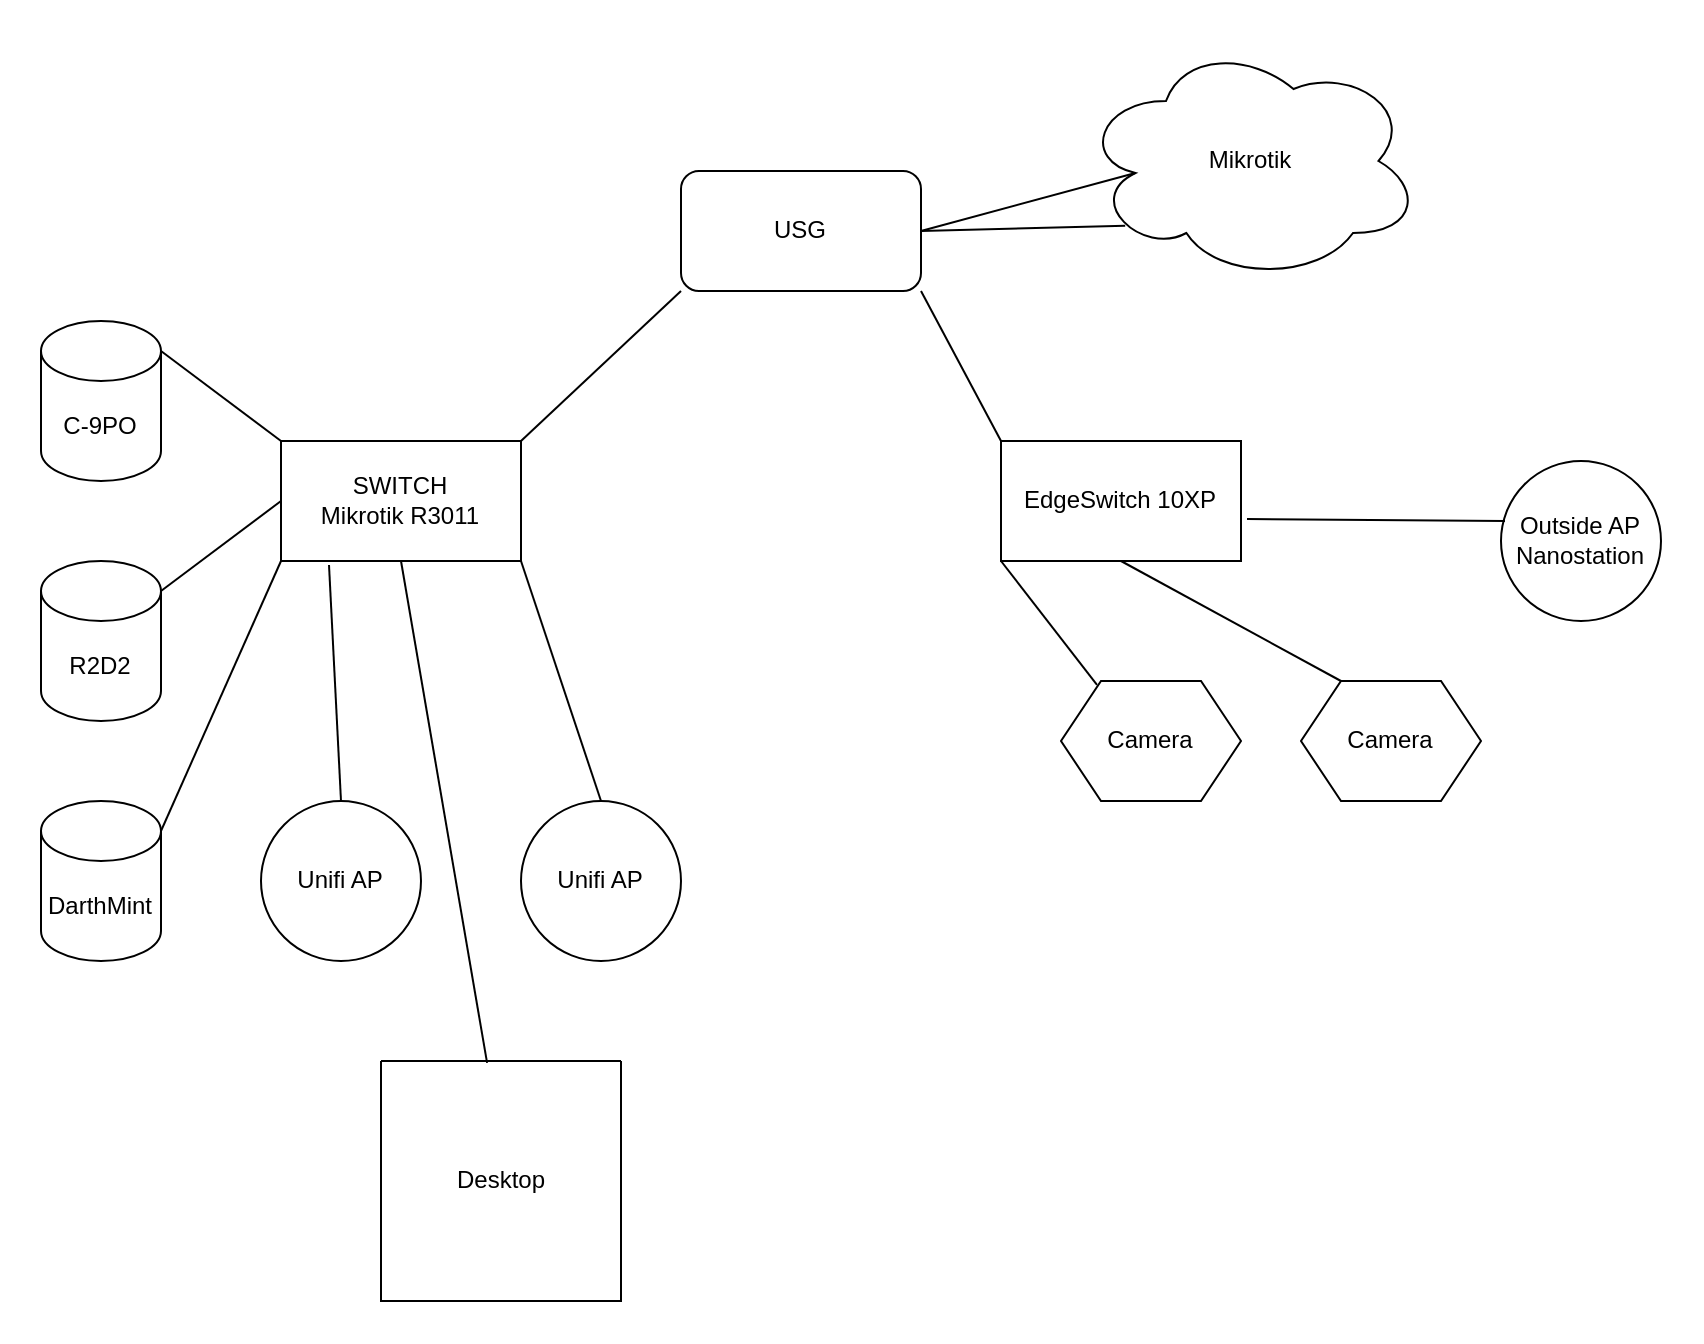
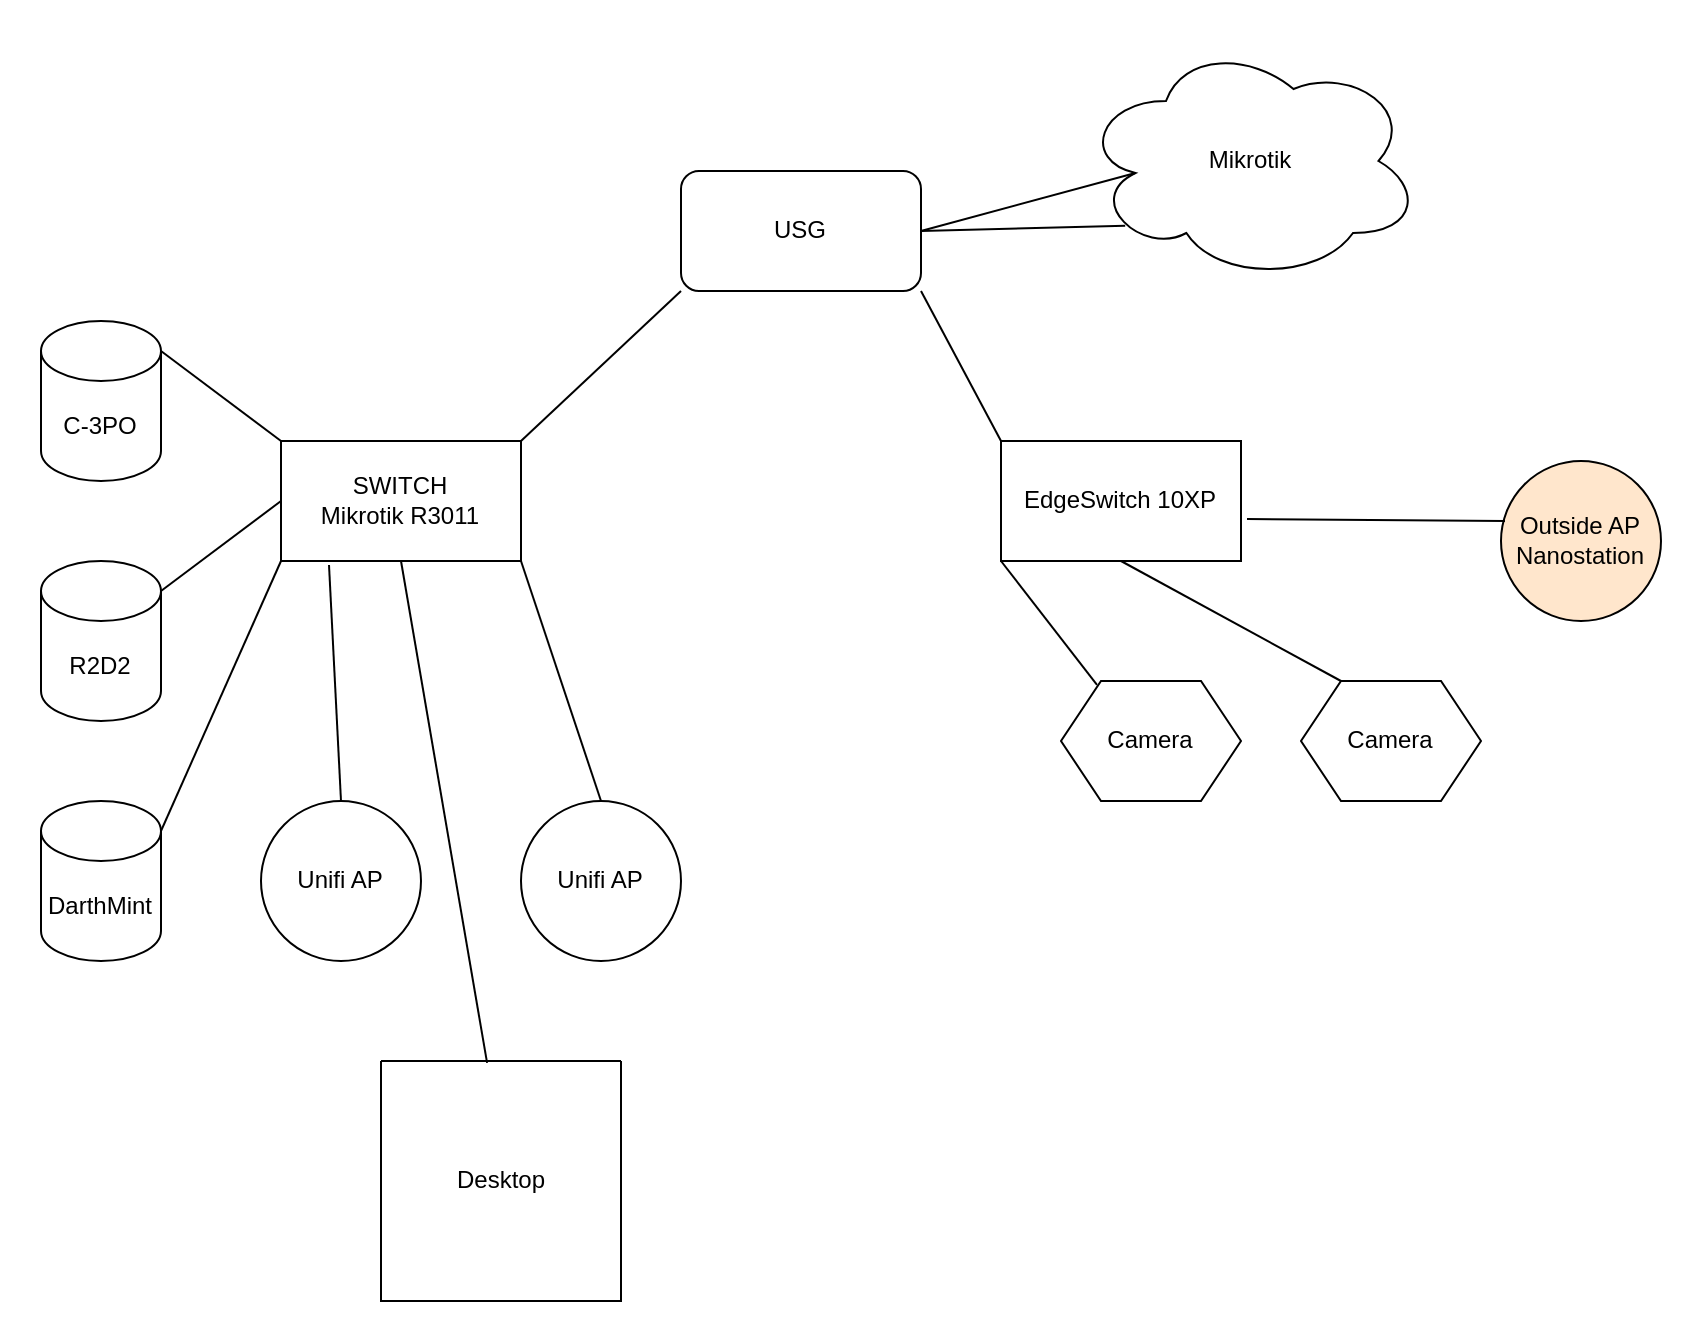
node "C-9PO": label "C-9PO" -> "C-3PO"
node "Outside AP Nanostation": fillcolor #ffffff -> #ffe6cc
